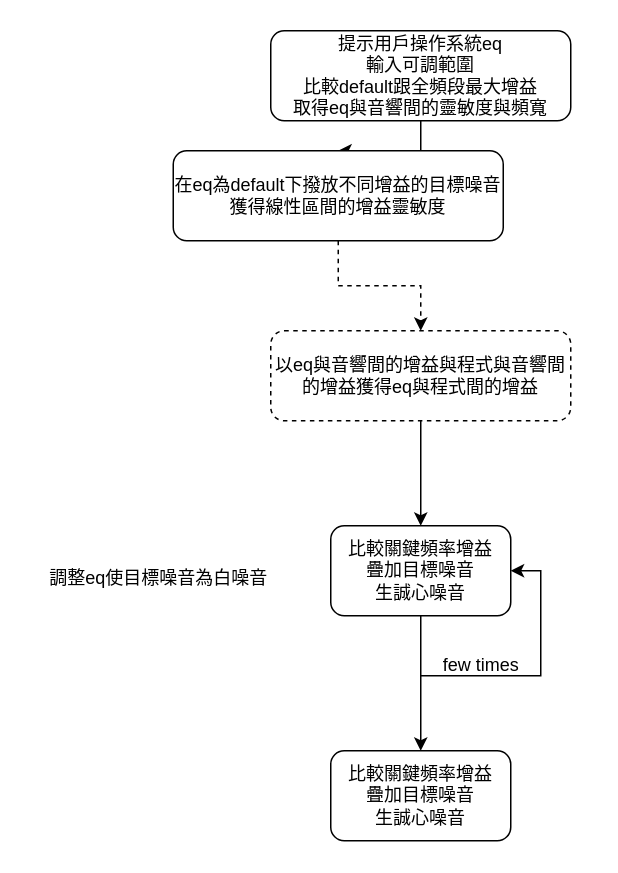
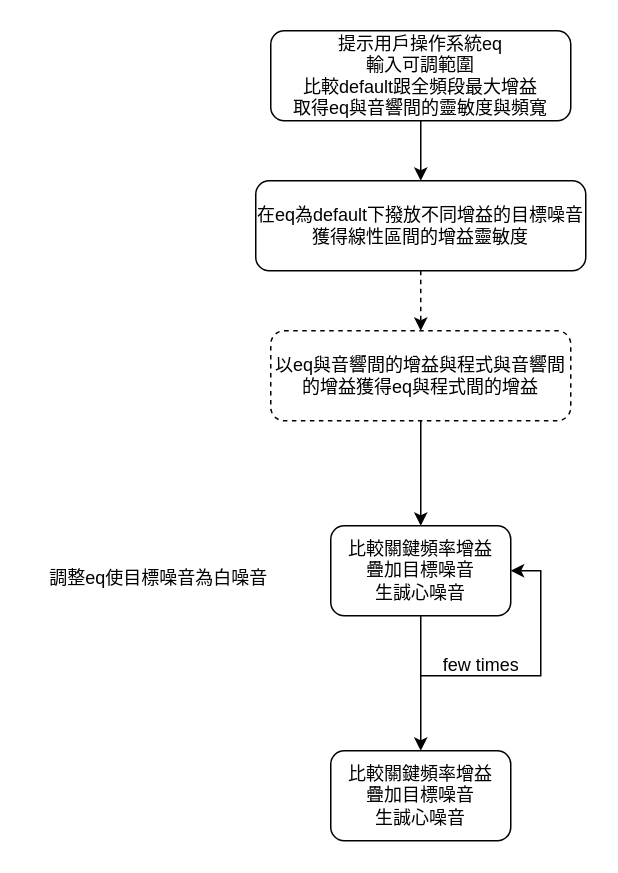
node "在eq為default下撥放不同增益的目標噪音 獲得線性區間的增益靈敏度": moved (338, 196) -> (421, 226)
